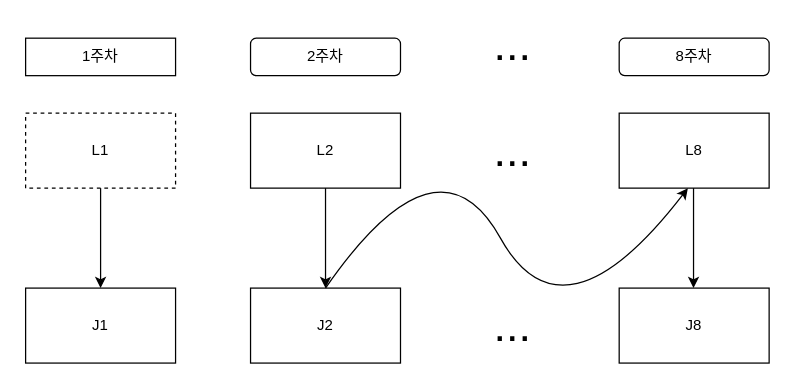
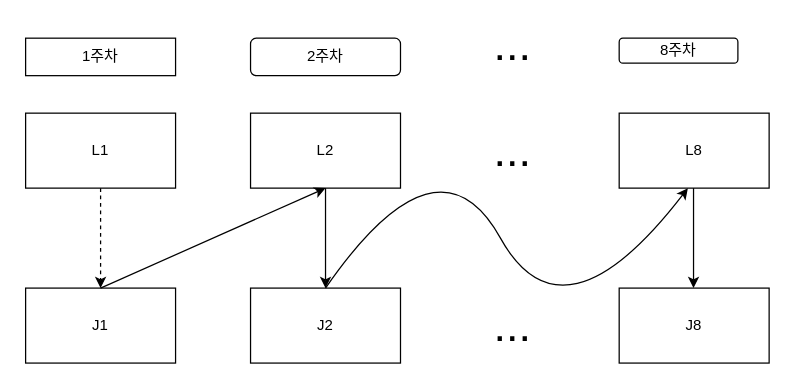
node "8주차": size 150x38 -> 119x25
node "L1": style dashed -> solid
edge "L1" -> "J1": style solid -> dashed
edge "J1" -> "L2": added
